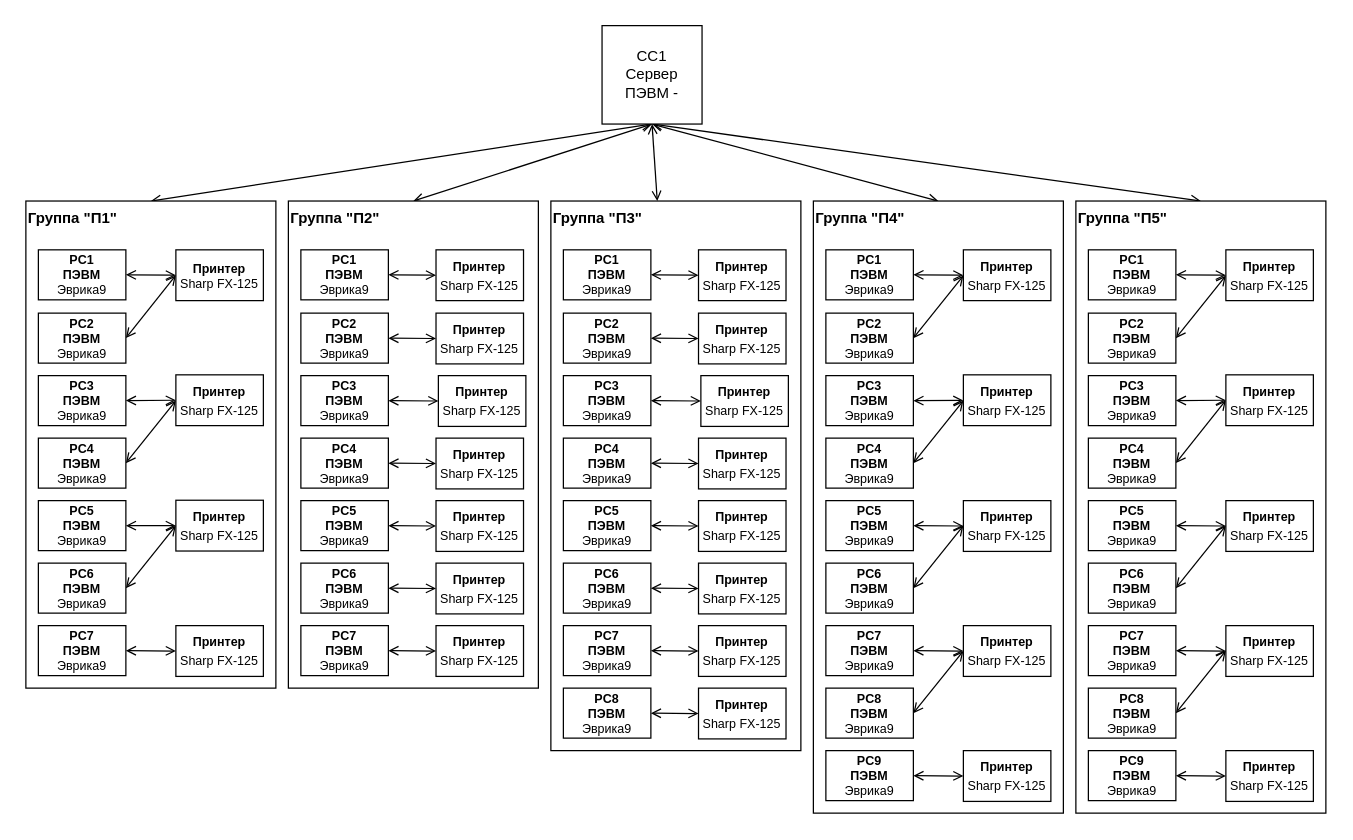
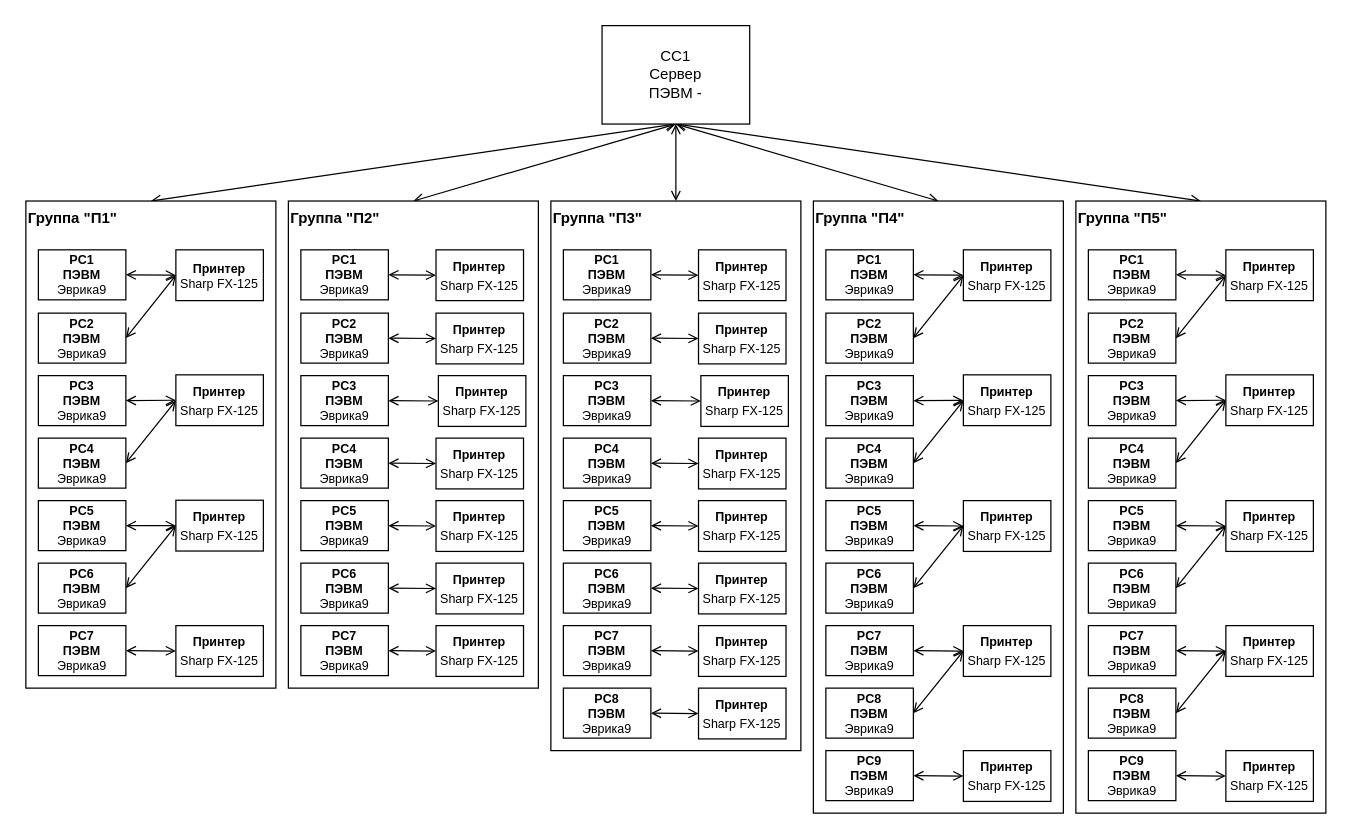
node "СС1 Сервер ПЭВМ -": size 100x98 -> 148x98
